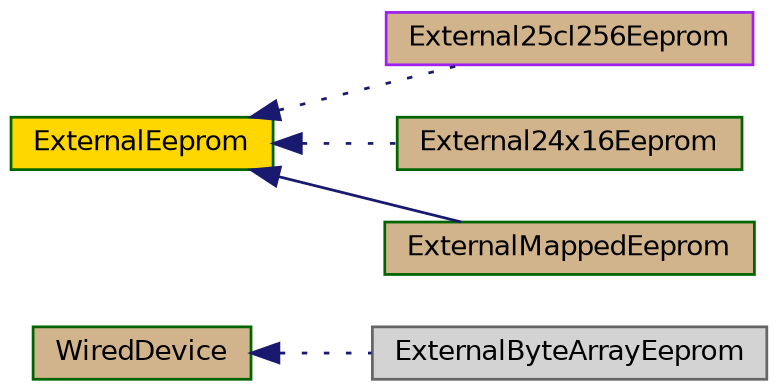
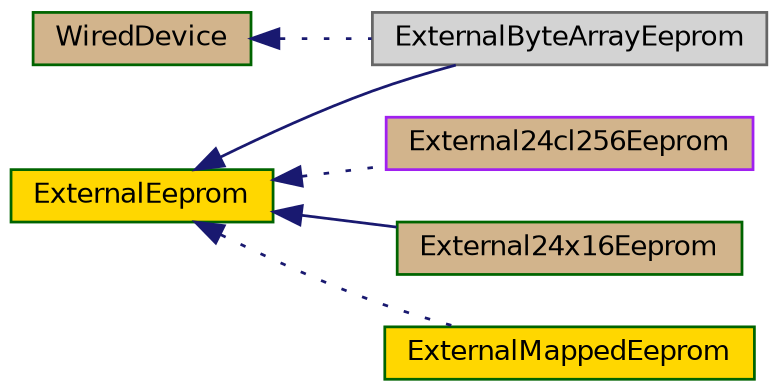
node "External25cl256Eeprom": label "External25cl256Eeprom" -> "External24cl256Eeprom"
edge "ExternalByteArrayEeprom" -> "ExternalEeprom": added
edge "External24x16Eeprom" -> "ExternalEeprom": style dotted -> solid
edge "ExternalMappedEeprom" -> "ExternalEeprom": style solid -> dotted
node "ExternalMappedEeprom": fillcolor tan -> gold
